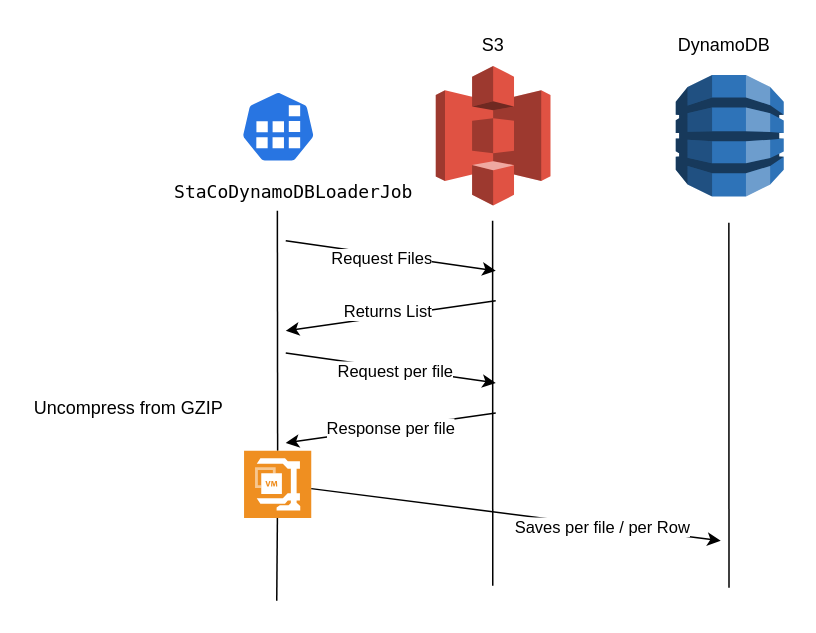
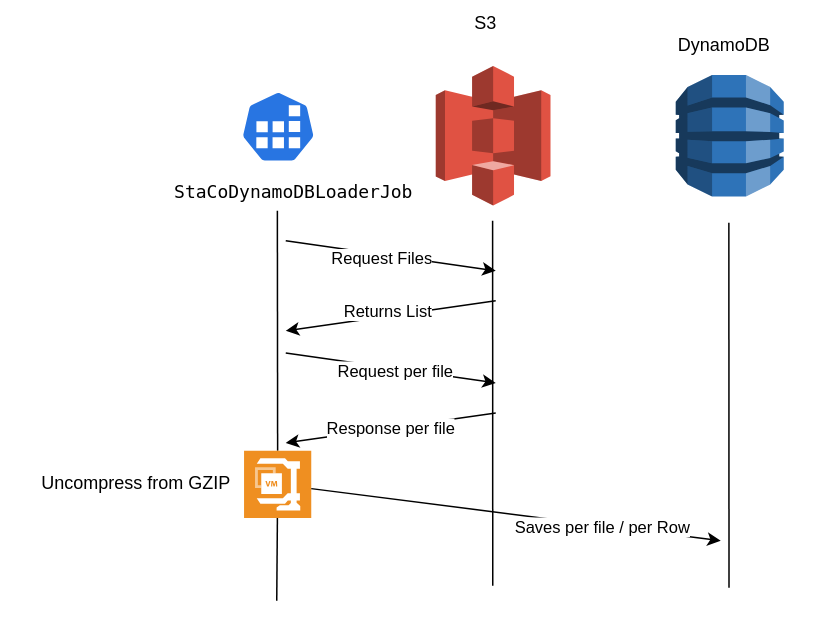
node "S3": moved (493, 46) -> (486, 23)
node "Uncompress from GZIP": moved (128, 409) -> (136, 484)
